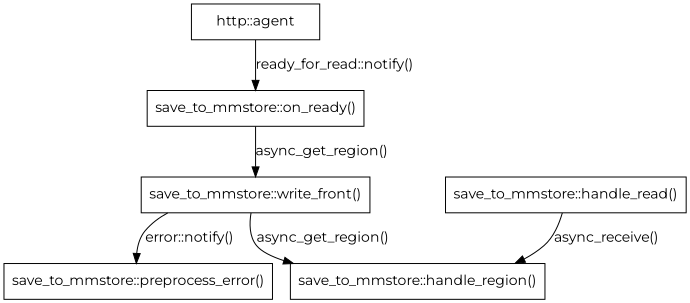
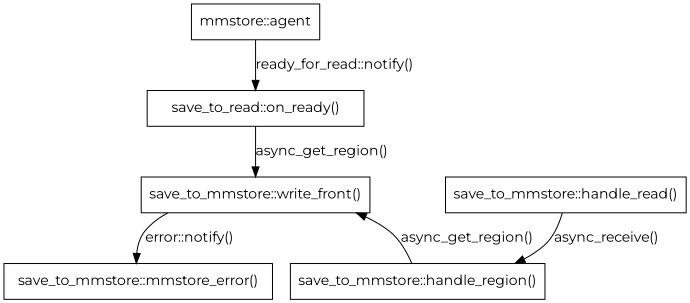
node "http::agent": label "http::agent" -> "mmstore::agent"
node "save_to_mmstore::on_ready()": label "save_to_mmstore::on_ready()" -> "save_to_read::on_ready()"
edge "save_to_mmstore::write_front()" -> "save_to_mmstore::handle_region()": reversed
node "save_to_mmstore::preprocess_error()": label "save_to_mmstore::preprocess_error()" -> "save_to_mmstore::mmstore_error()"
